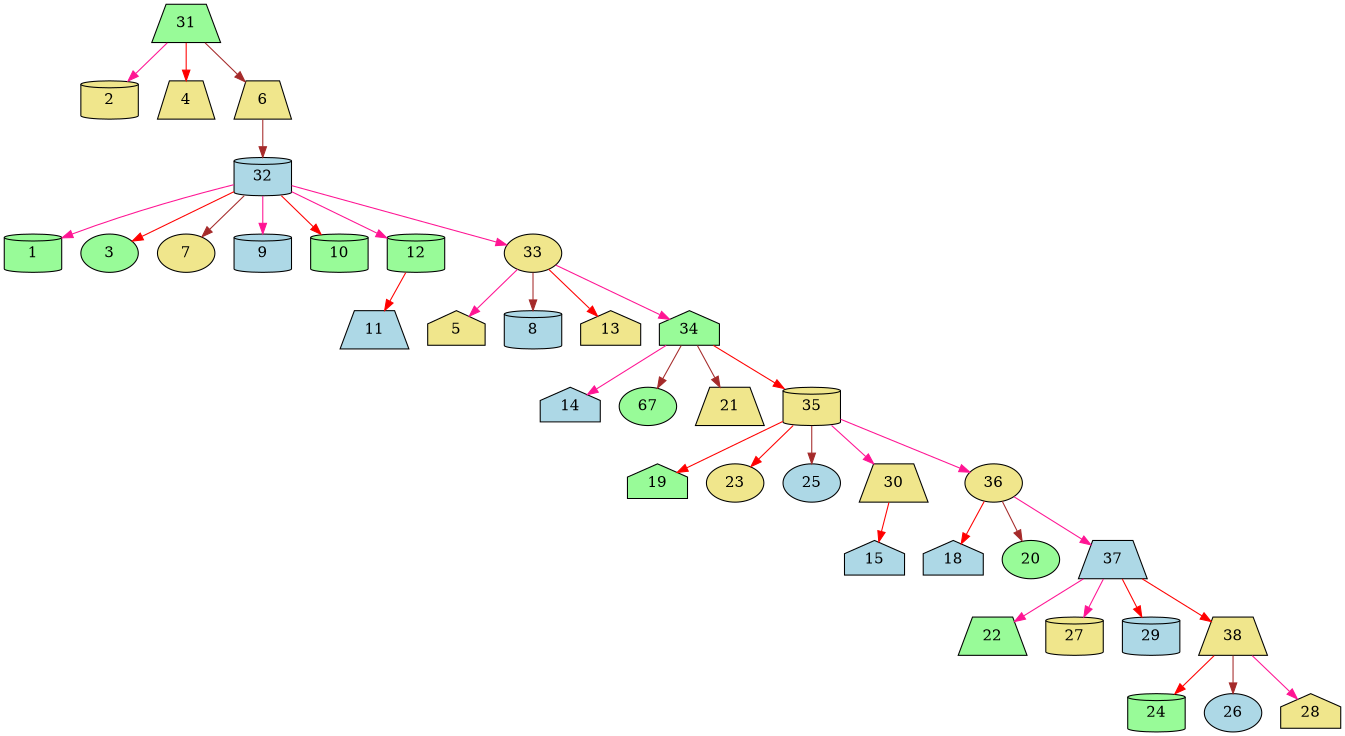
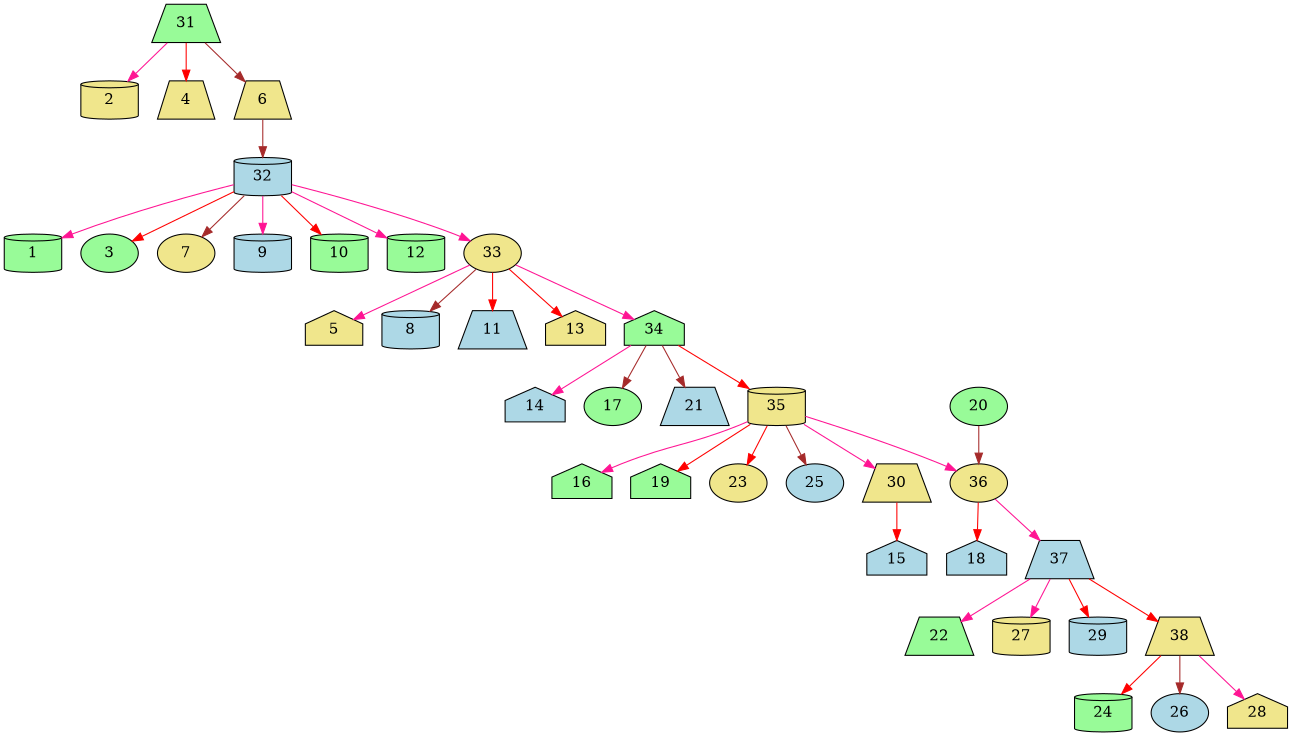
edge "12" -> "11": now "33" -> "11"
node "67": label "67" -> "17"
node "21": fillcolor khaki -> lightblue
node "16": added
edge "36" -> "20": reversed
